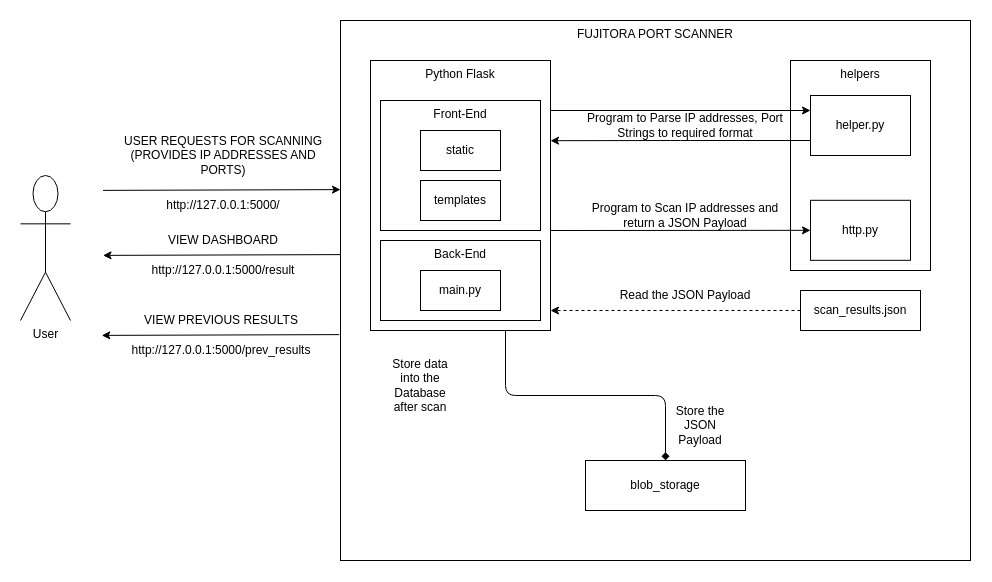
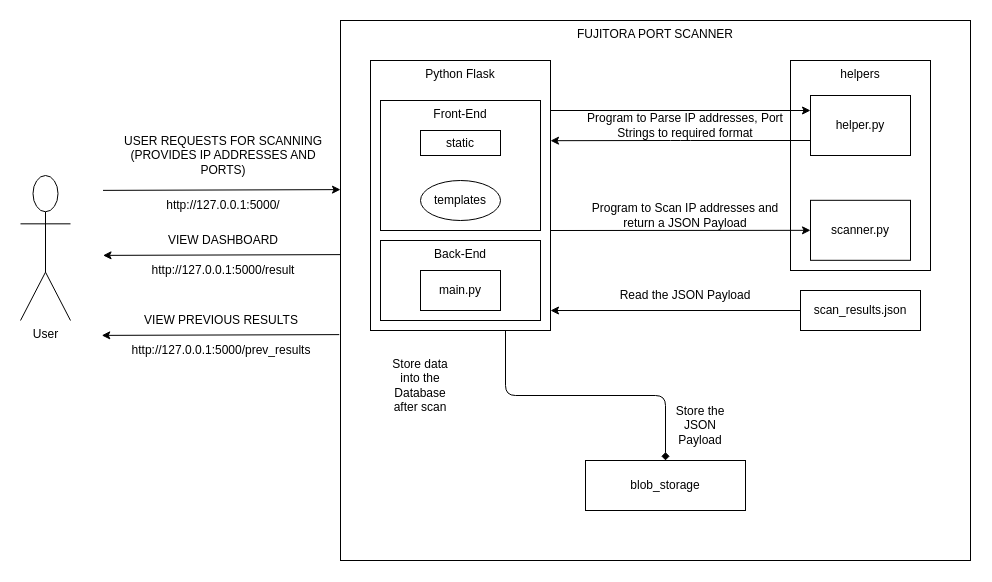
node "static": size 80x40 -> 80x25
node "templates": shape rectangle -> ellipse
node "http.py": label "http.py" -> "scanner.py"
edge "scan_results.json" -> "Python Flask": style dashed -> solid
